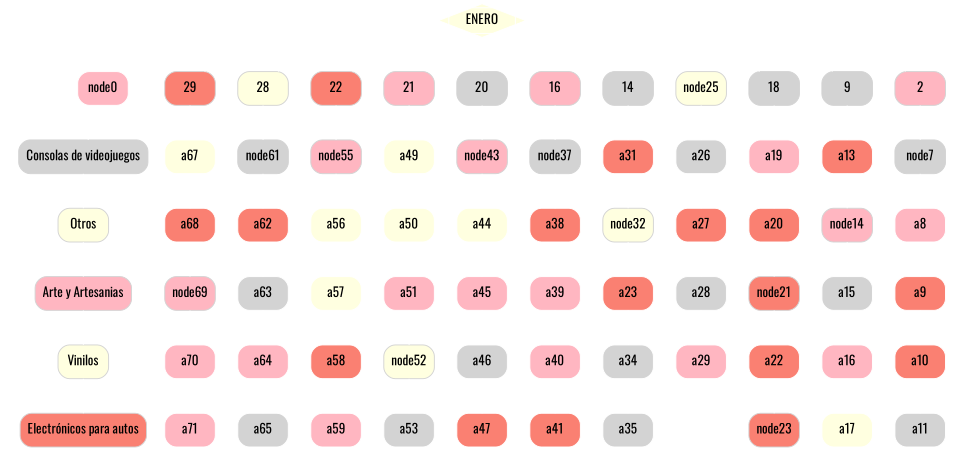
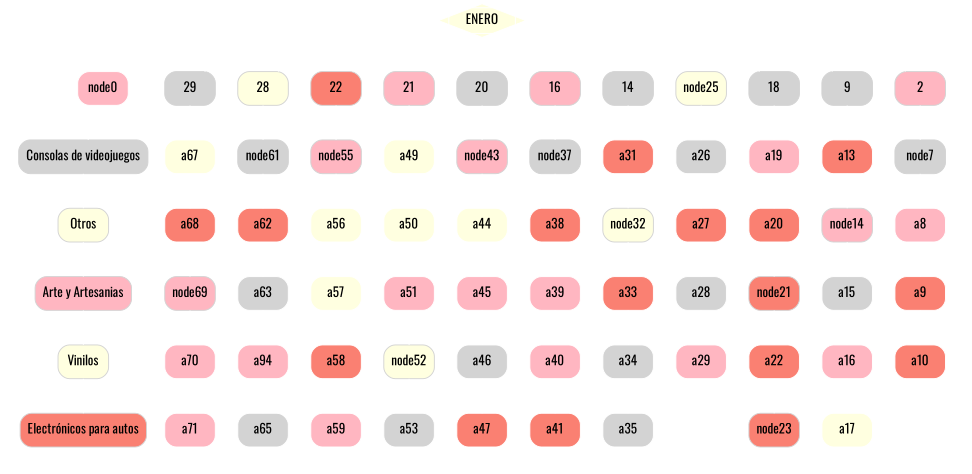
node "29": fillcolor salmon -> lightgrey
node "a23": label "a23" -> "a33"
node "a64": label "a64" -> "a94"
node "a11": removed
